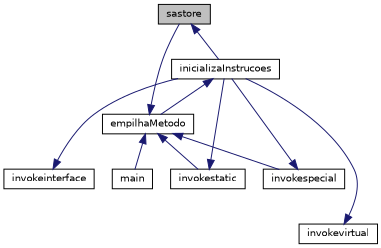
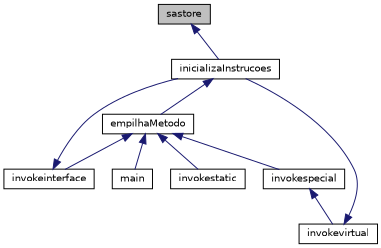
edge "sastore" -> "empilhaMetodo": now "invokeinterface" -> "empilhaMetodo"
edge "inicializaInstrucoes" -> "invokestatic": removed
edge "inicializaInstrucoes" -> "invokespecial": now "invokevirtual" -> "invokespecial"
